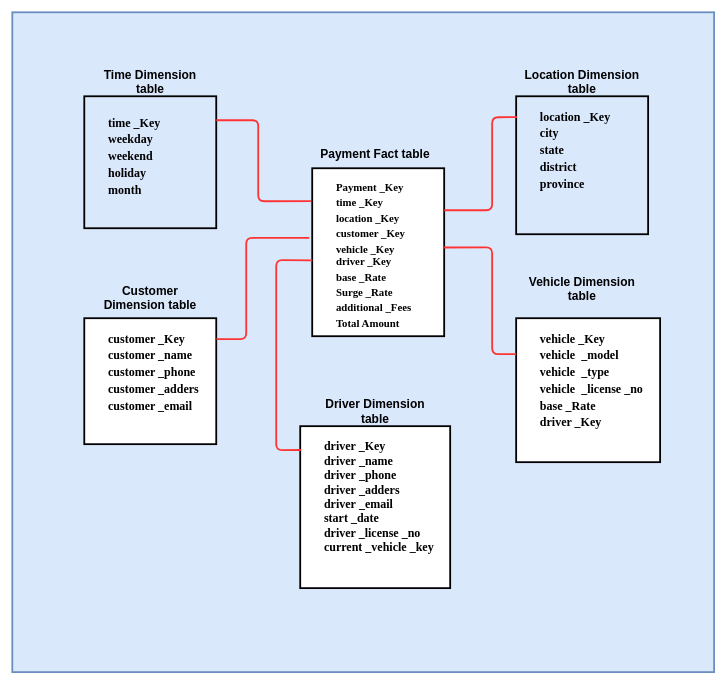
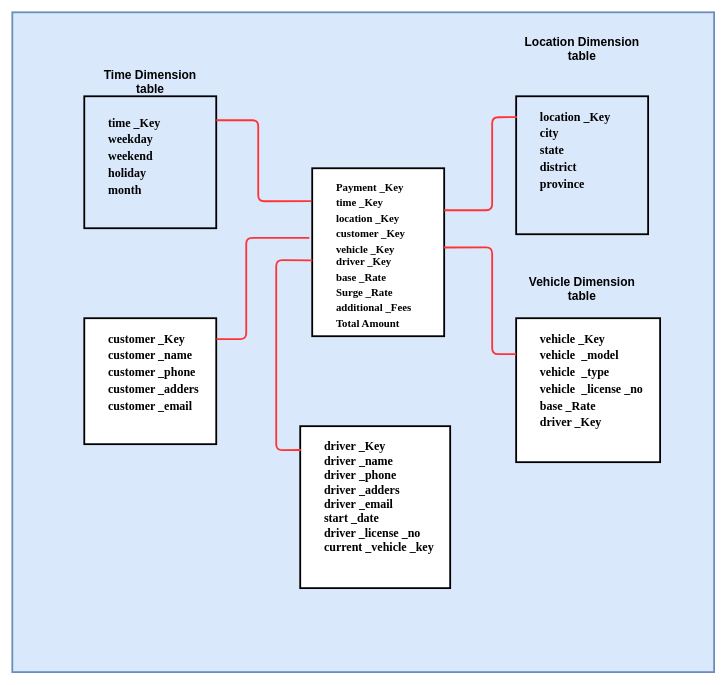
node "Location Dimension table": moved (582, 81) -> (582, 48)
node "Payment Fact table": removed
node "Customer Dimension table": removed
node "Driver Dimension table": removed
